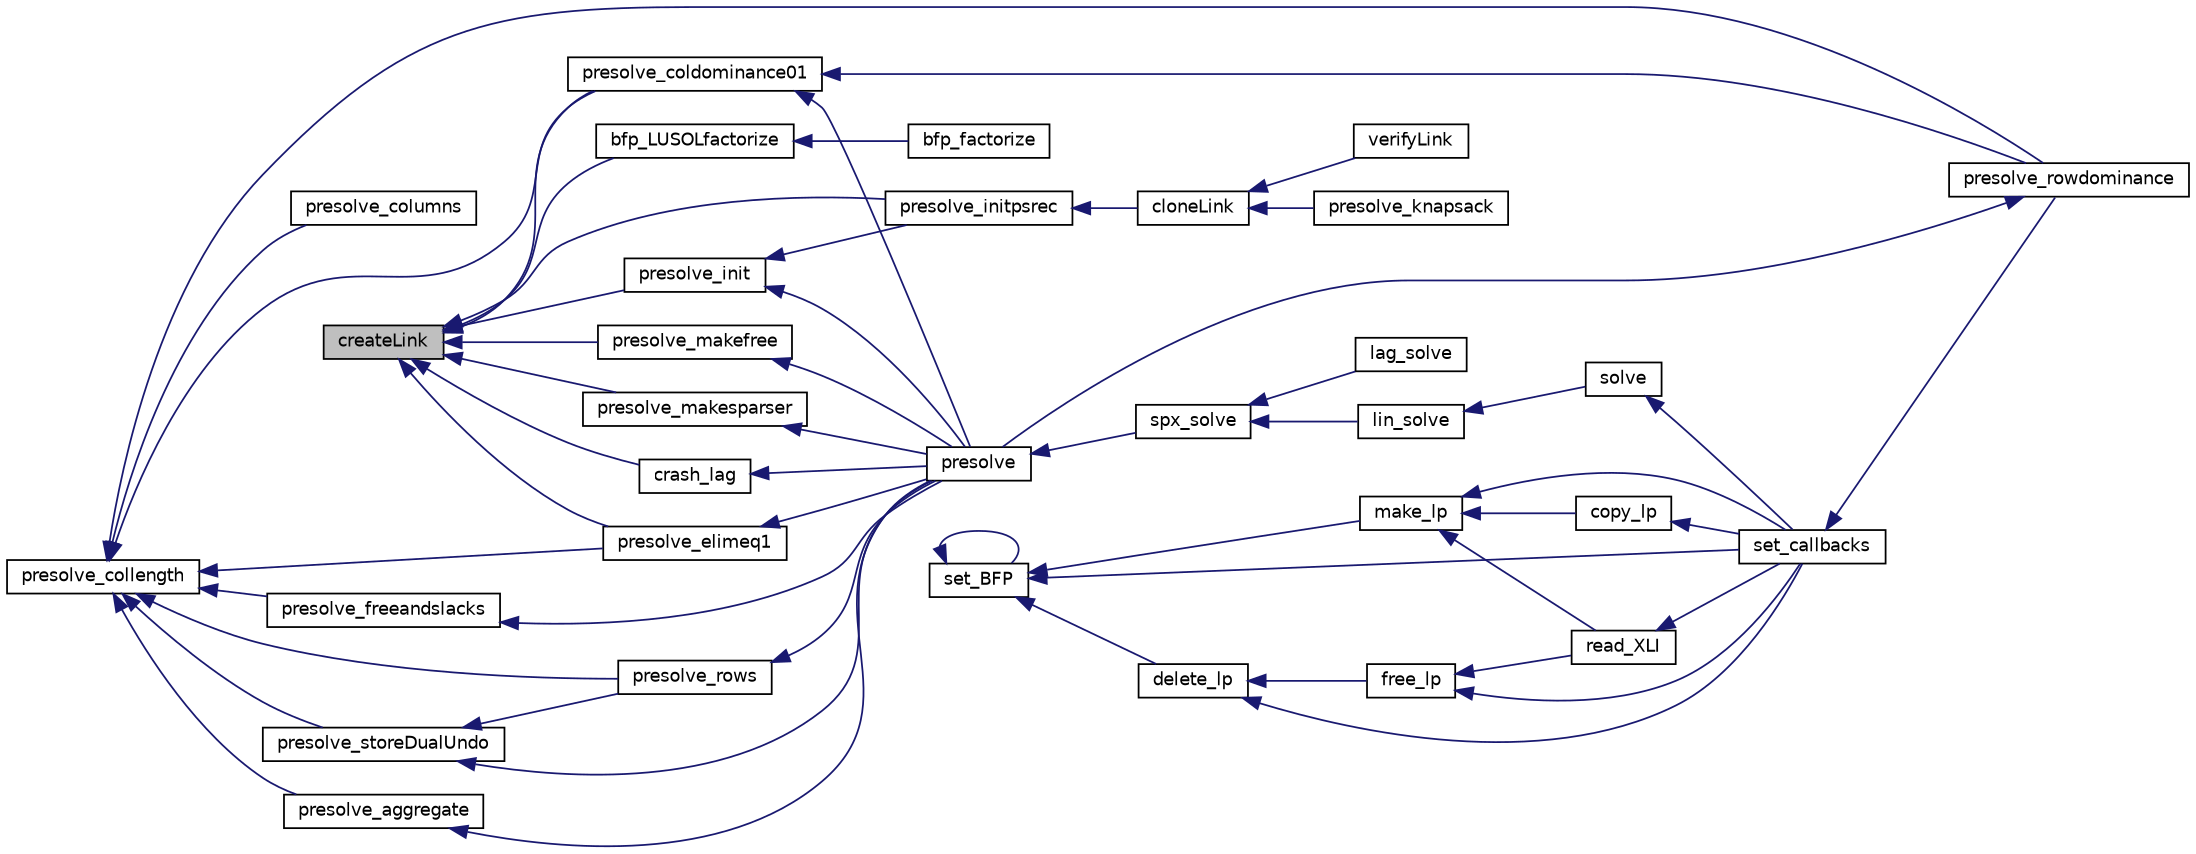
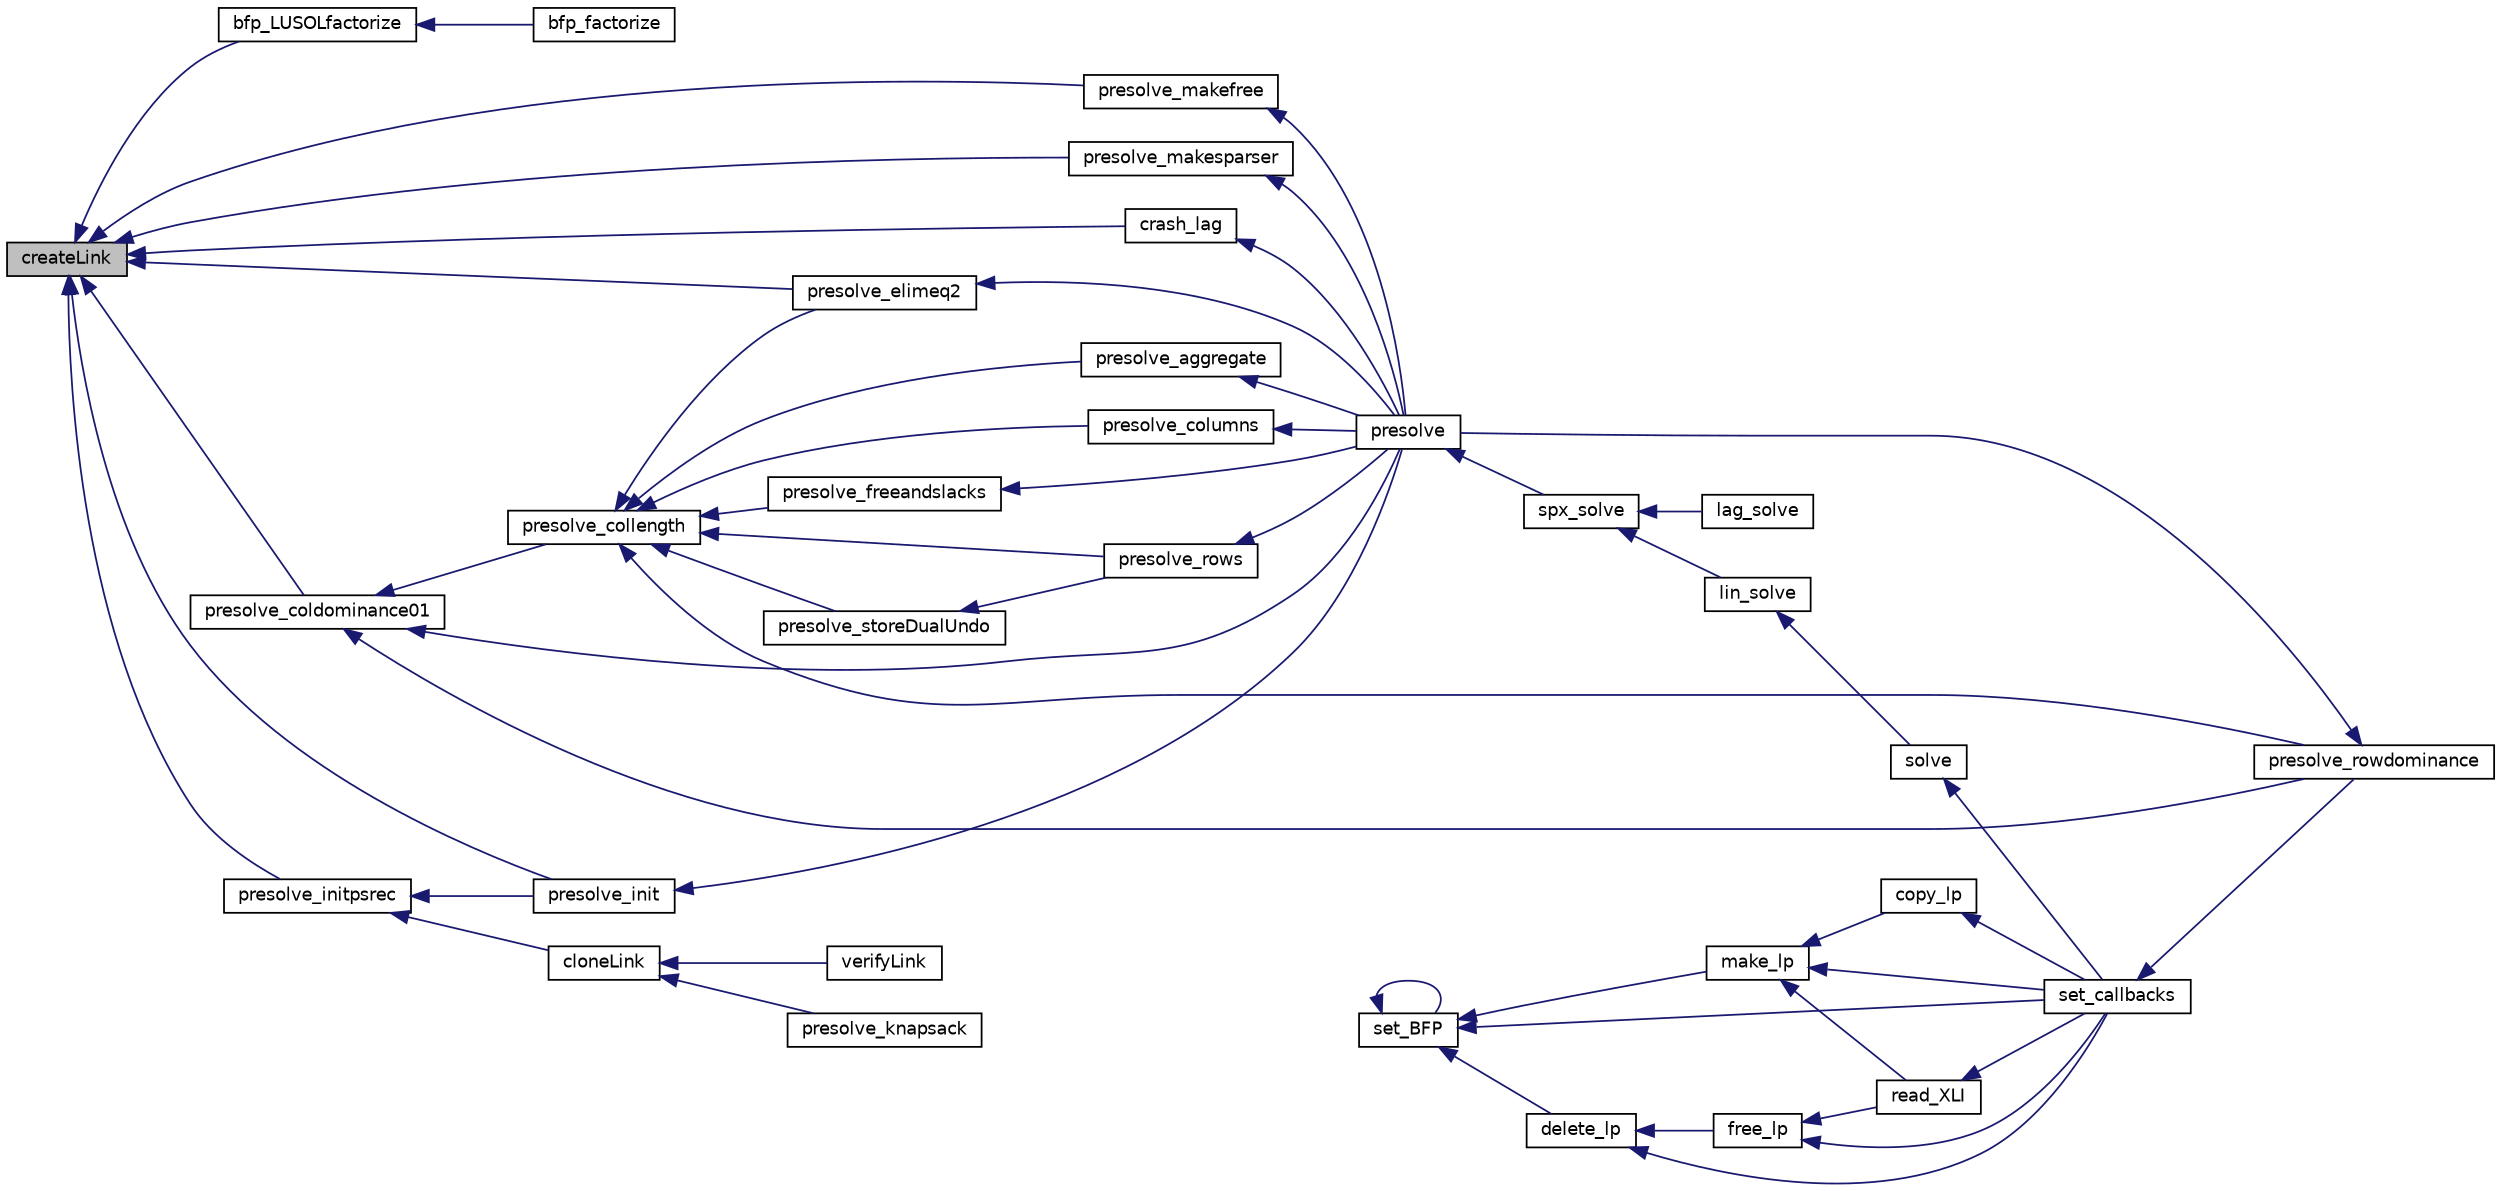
edge "presolve_initpsrec" -> "presolve_init": reversed
edge "presolve_coldominance01" -> "presolve_collength": reversed
node "presolve_elimeq1": label "presolve_elimeq1" -> "presolve_elimeq2"
edge "presolve" -> "presolve_storeDualUndo": now "presolve" -> "presolve_columns"
